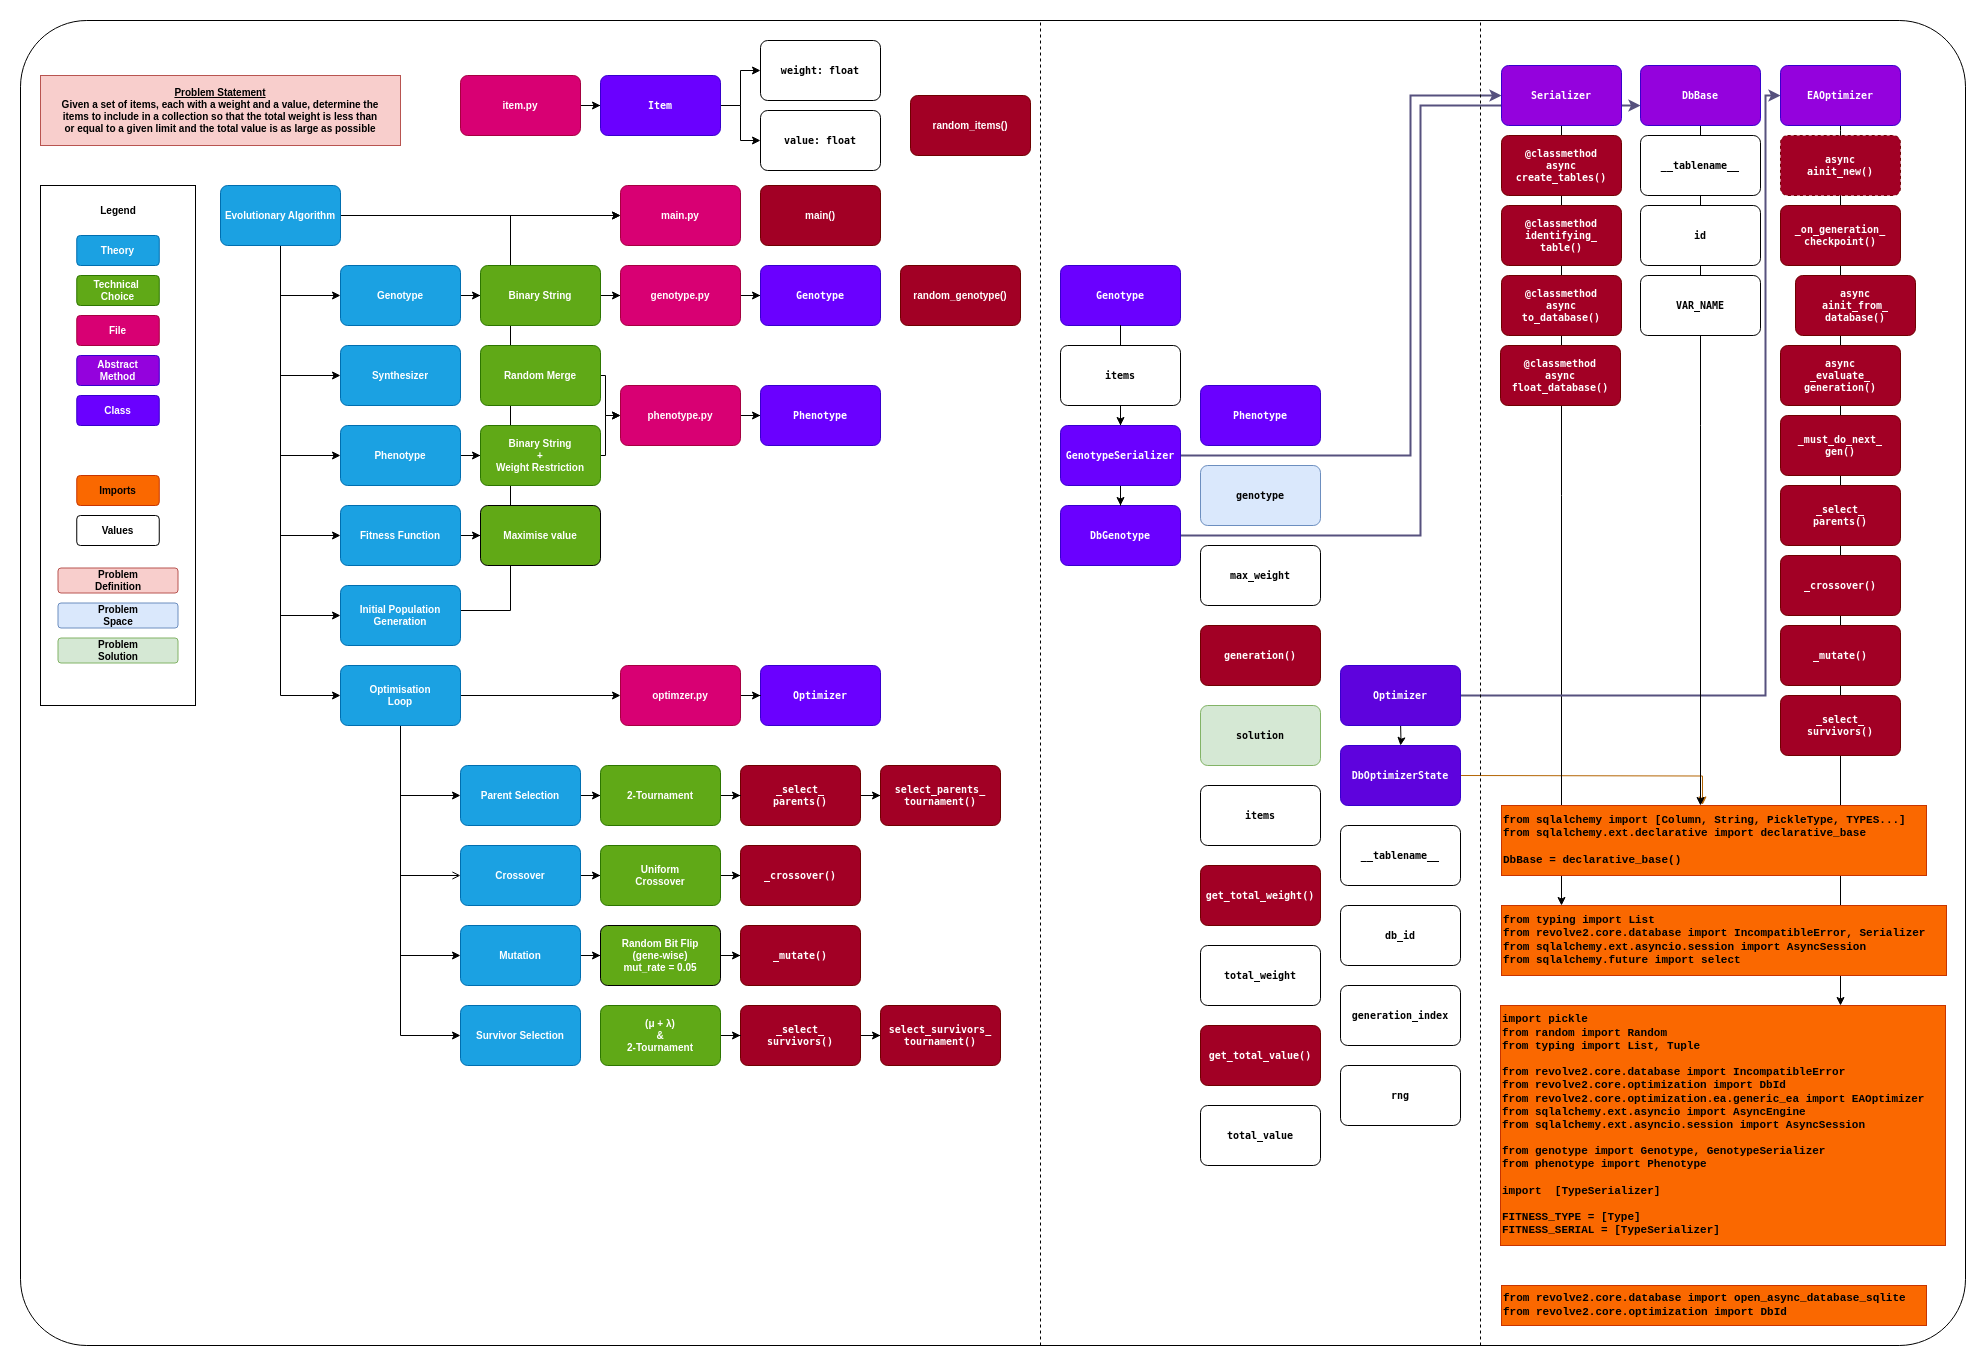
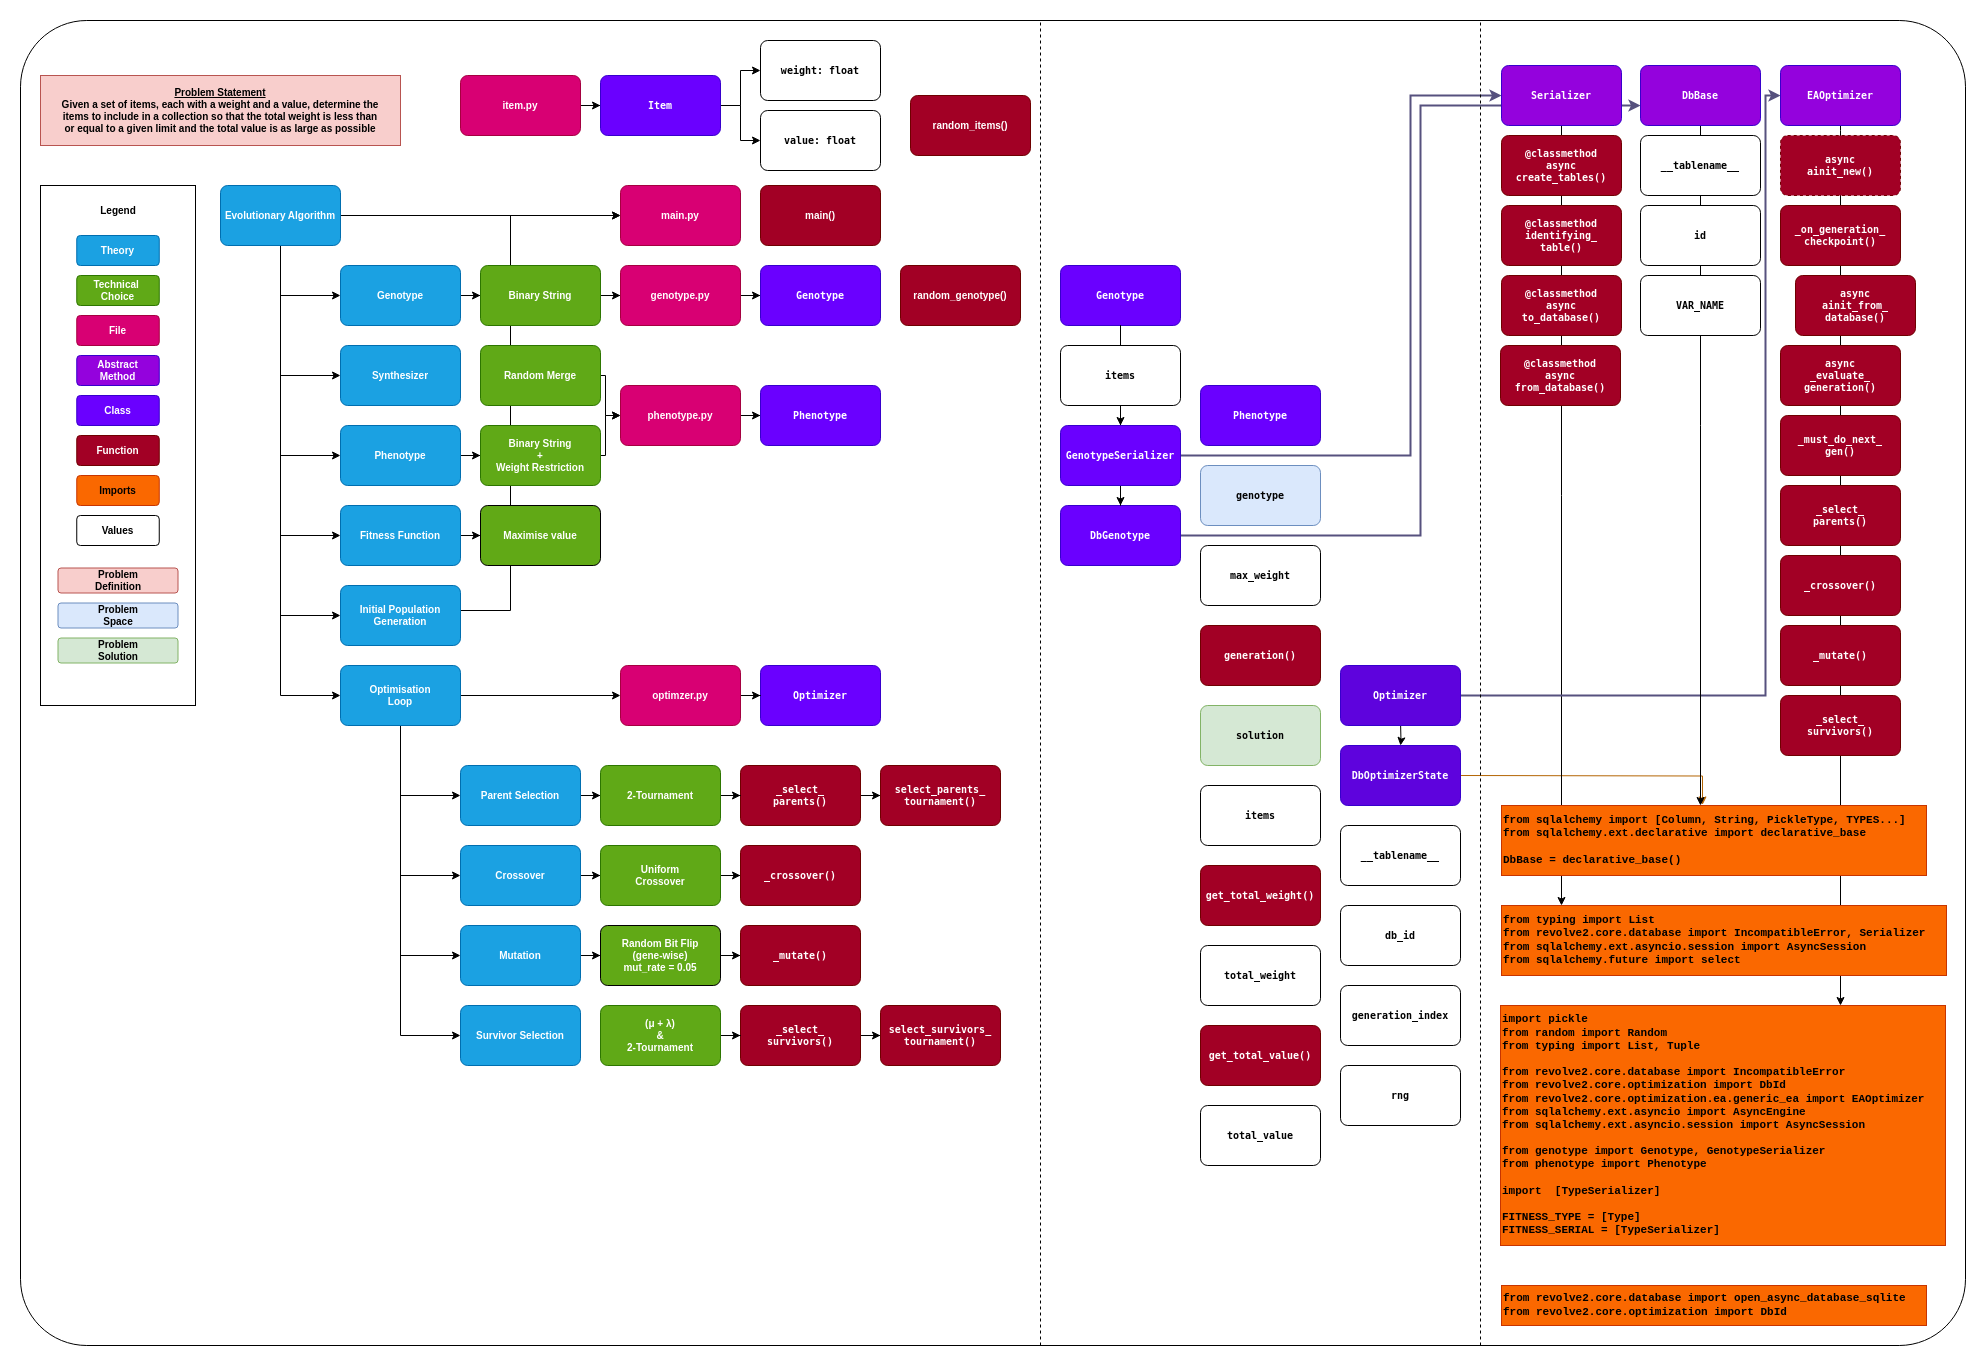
node "@classmethod async float_database()": label "@classmethod async float_database()" -> "@classmethod async from_database()"
node "Function": added
edge "OptimisationLoop" -> "Crossover": arrowhead open -> classic
